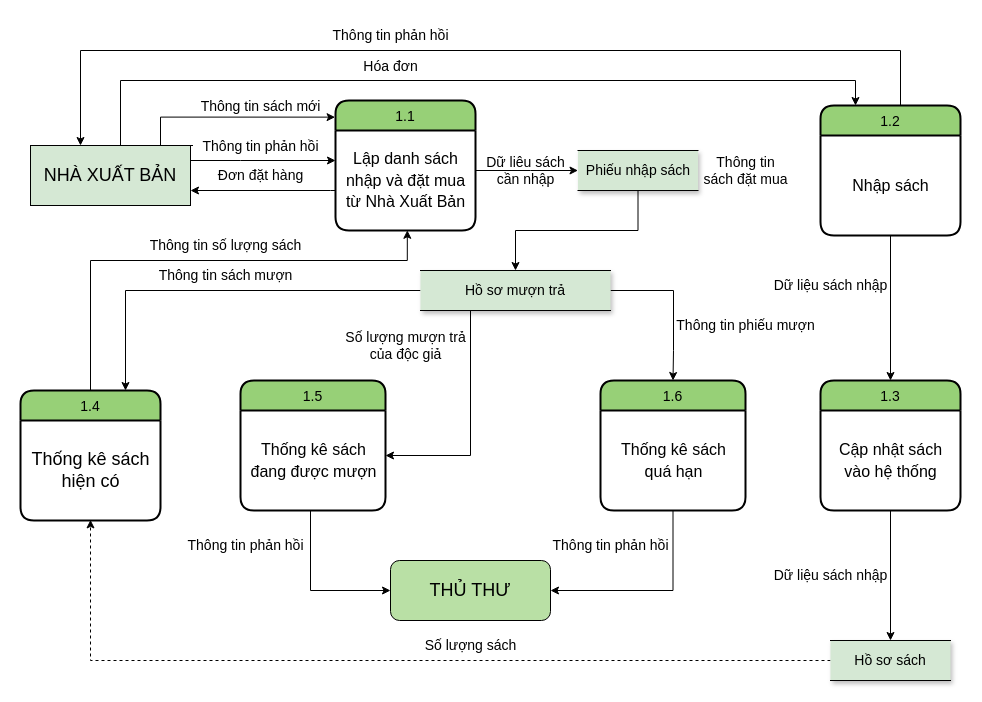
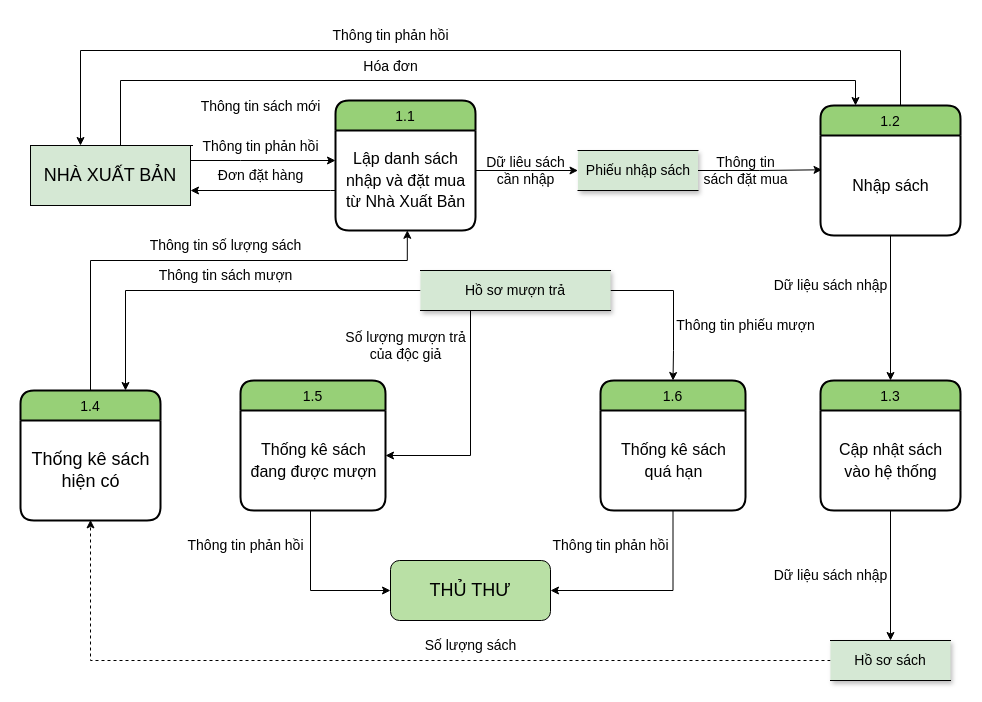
edge "NHÀ XUẤT BẢN" -> "1.1": removed
edge "Phiếu nhập sách" -> "Hồ sơ mượn trả": now "Phiếu nhập sách" -> "Nhập sách"
